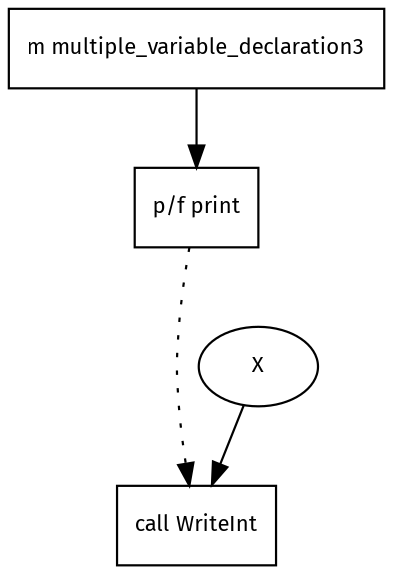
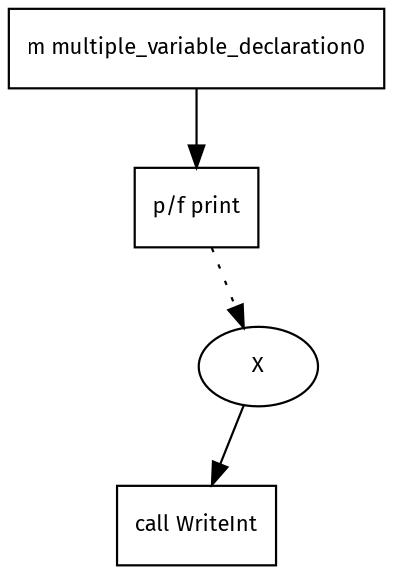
node "m multiple_variable_declaration3": label "m multiple_variable_declaration3" -> "m multiple_variable_declaration0"
edge "p/f print" -> "call WriteInt": now "p/f print" -> "X"
